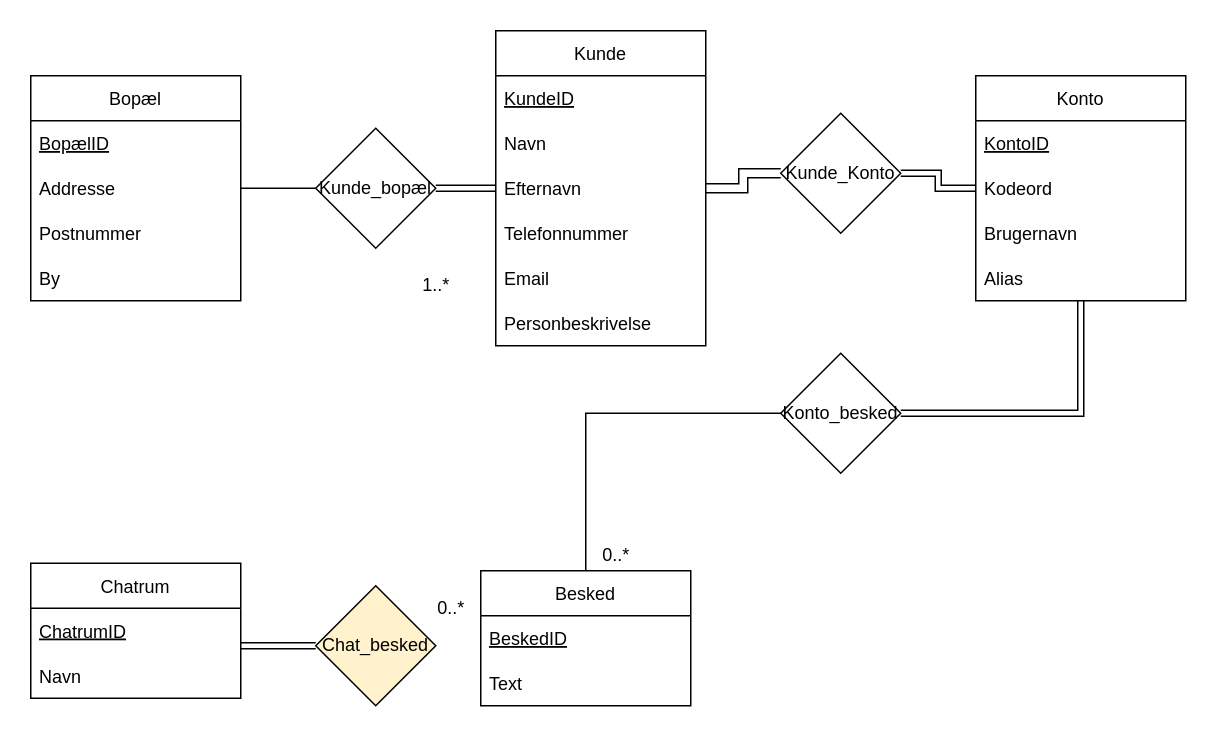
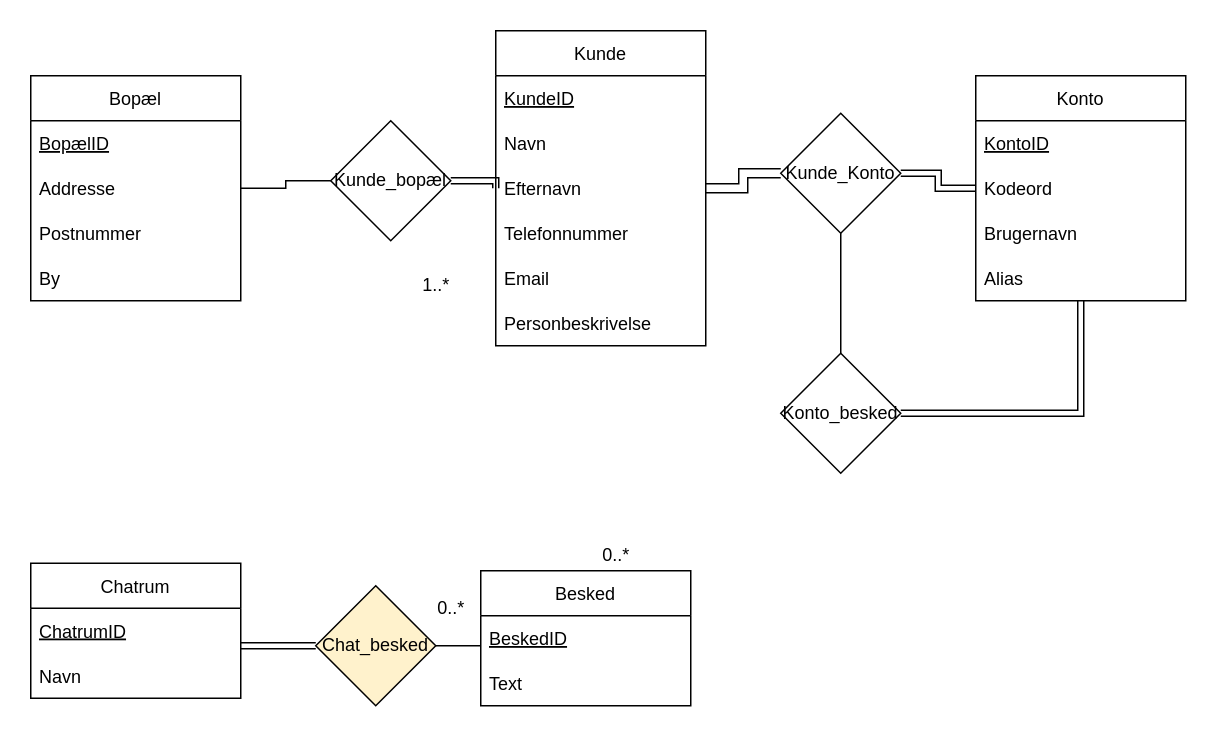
node "Kunde_bopæl": moved (376, 188) -> (391, 181)
edge "Konto_besked" -- "Besked": now "Konto_besked" -- "Kunde_Konto"
edge "Besked" -- "Chat_besked": added
